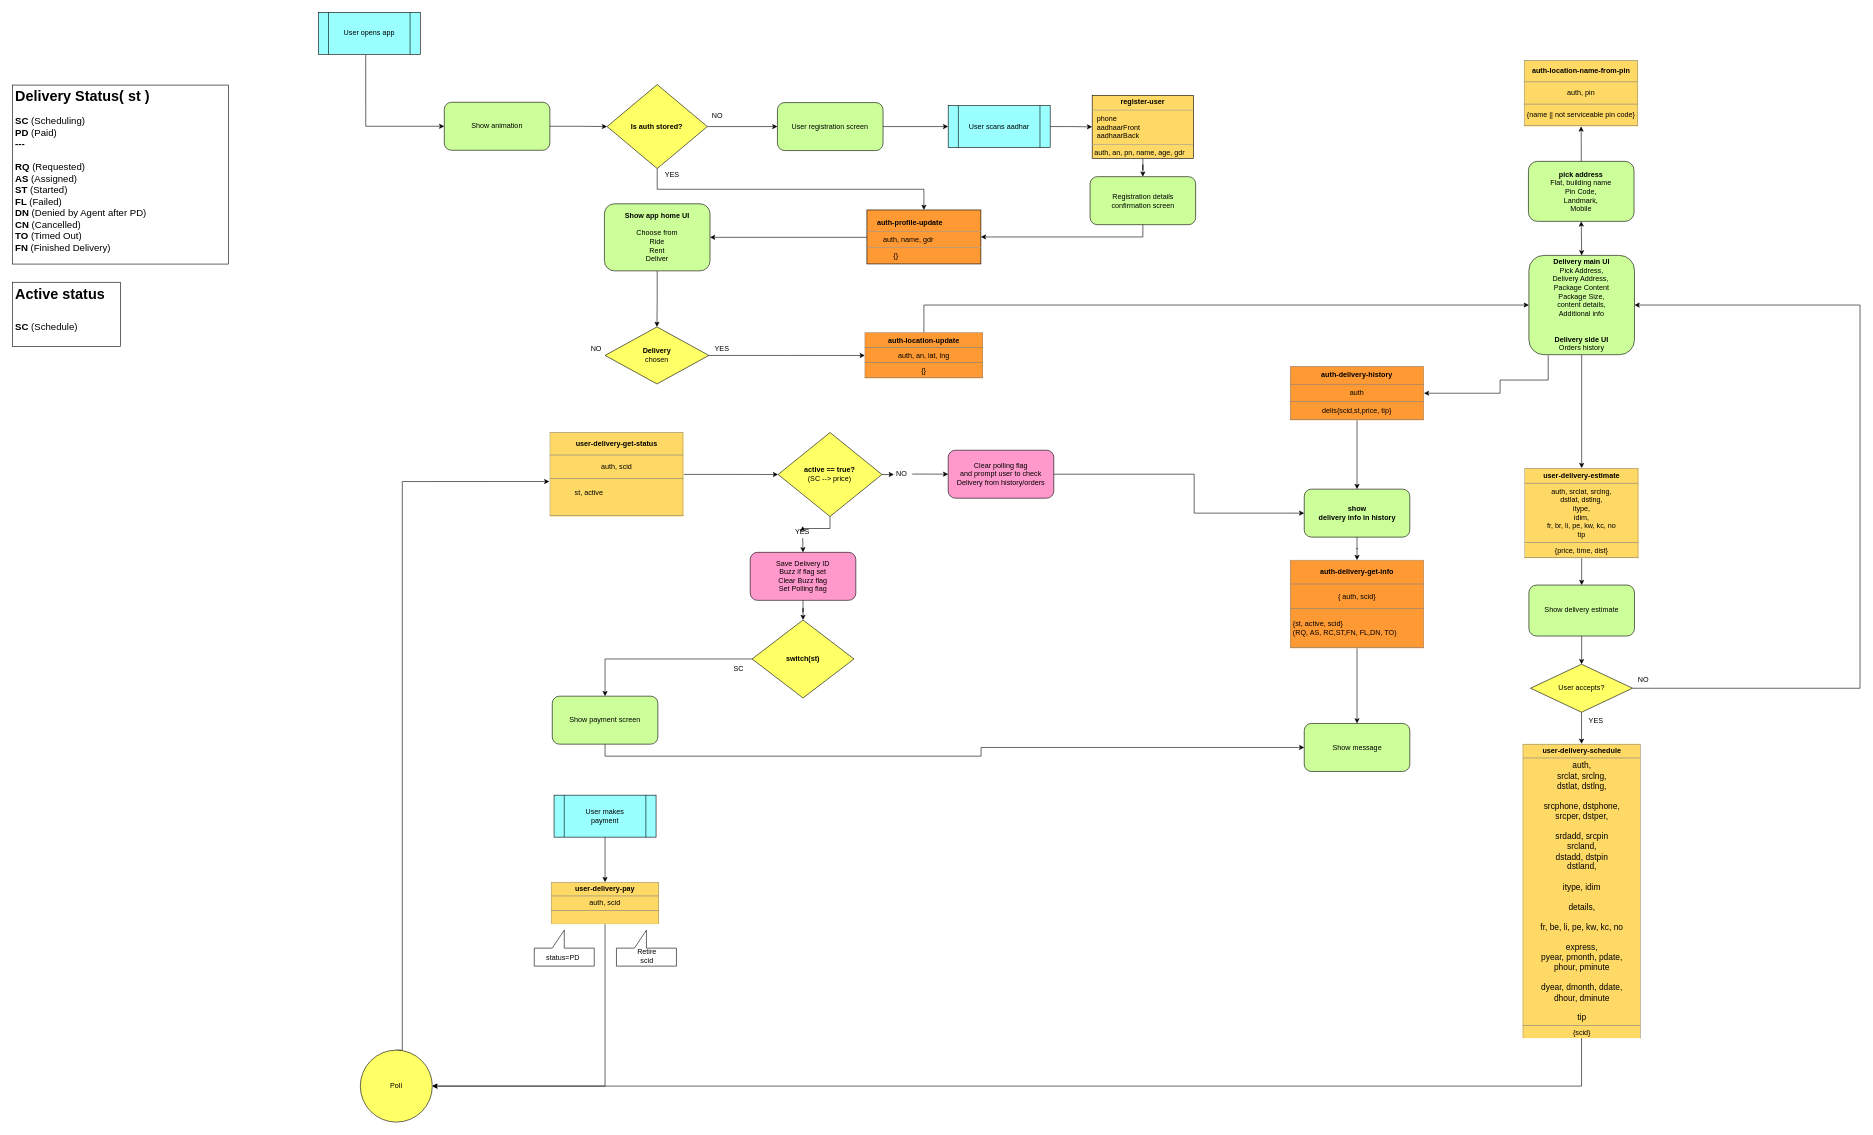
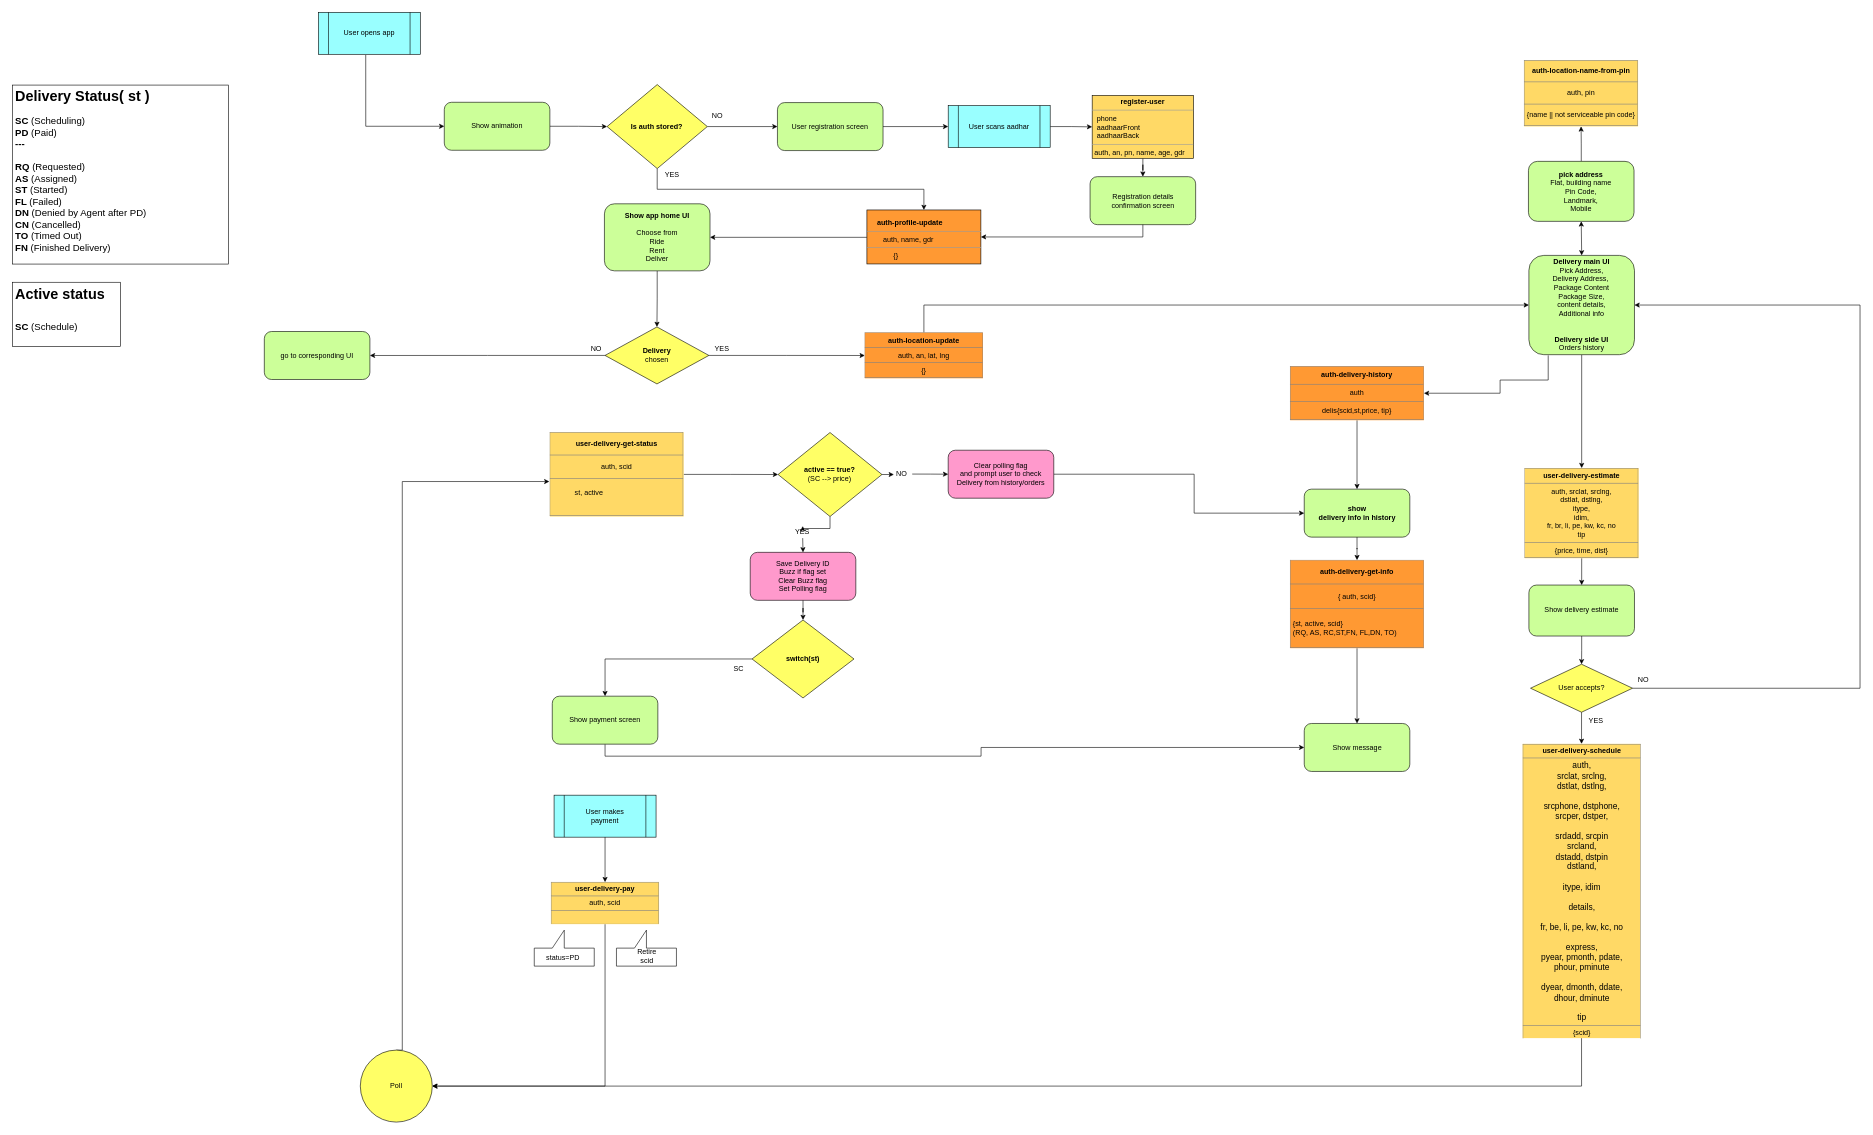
node "go to corresponding UI": added
edge "Delivery chosen" -> "go to corresponding UI": added
